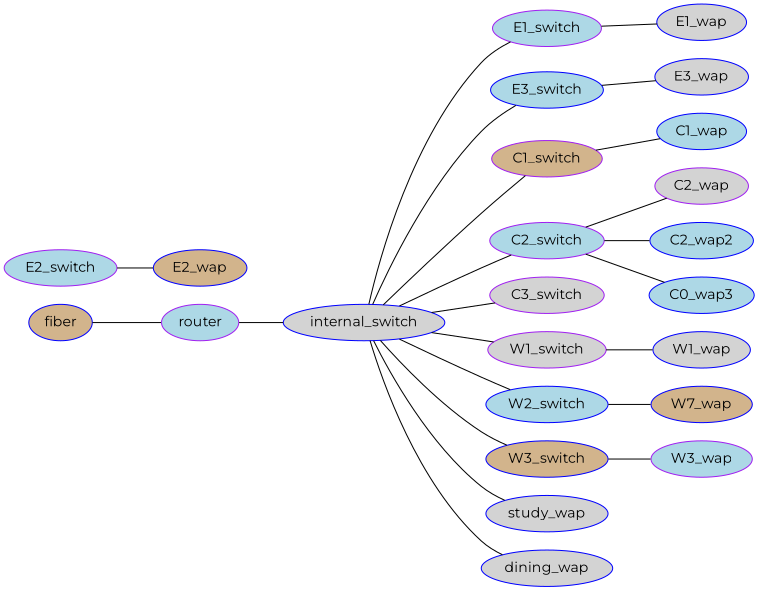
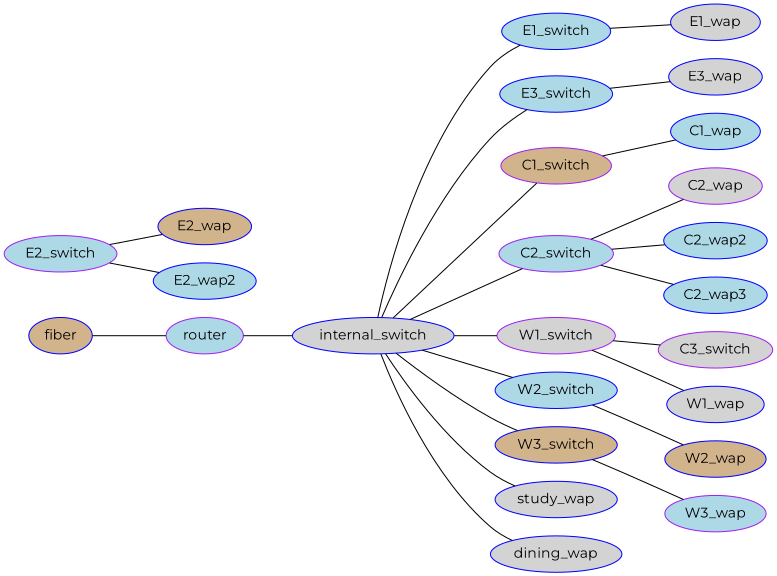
node "E1_switch": color purple -> blue
node "E2_wap2": added
node "C0_wap3": label "C0_wap3" -> "C2_wap3"
edge "C3_switch" -- "internal_switch": now "C3_switch" -- "W1_switch"
node "W7_wap": label "W7_wap" -> "W2_wap"
